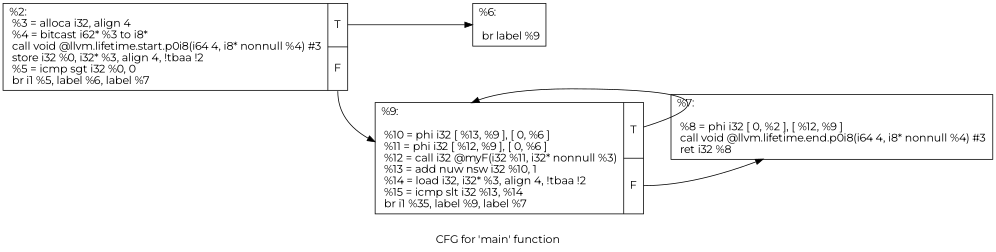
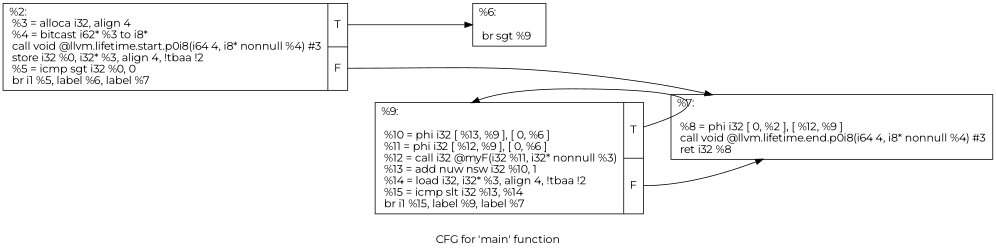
node "%6:": text "br label %9" -> "br sgt %9"
edge "%2:" -> "%9:": now "%2:" -> "%7:"
node "%9:": text "br i1 %35, label %9, label %7" -> "br i1 %15, label %9, label %7"
